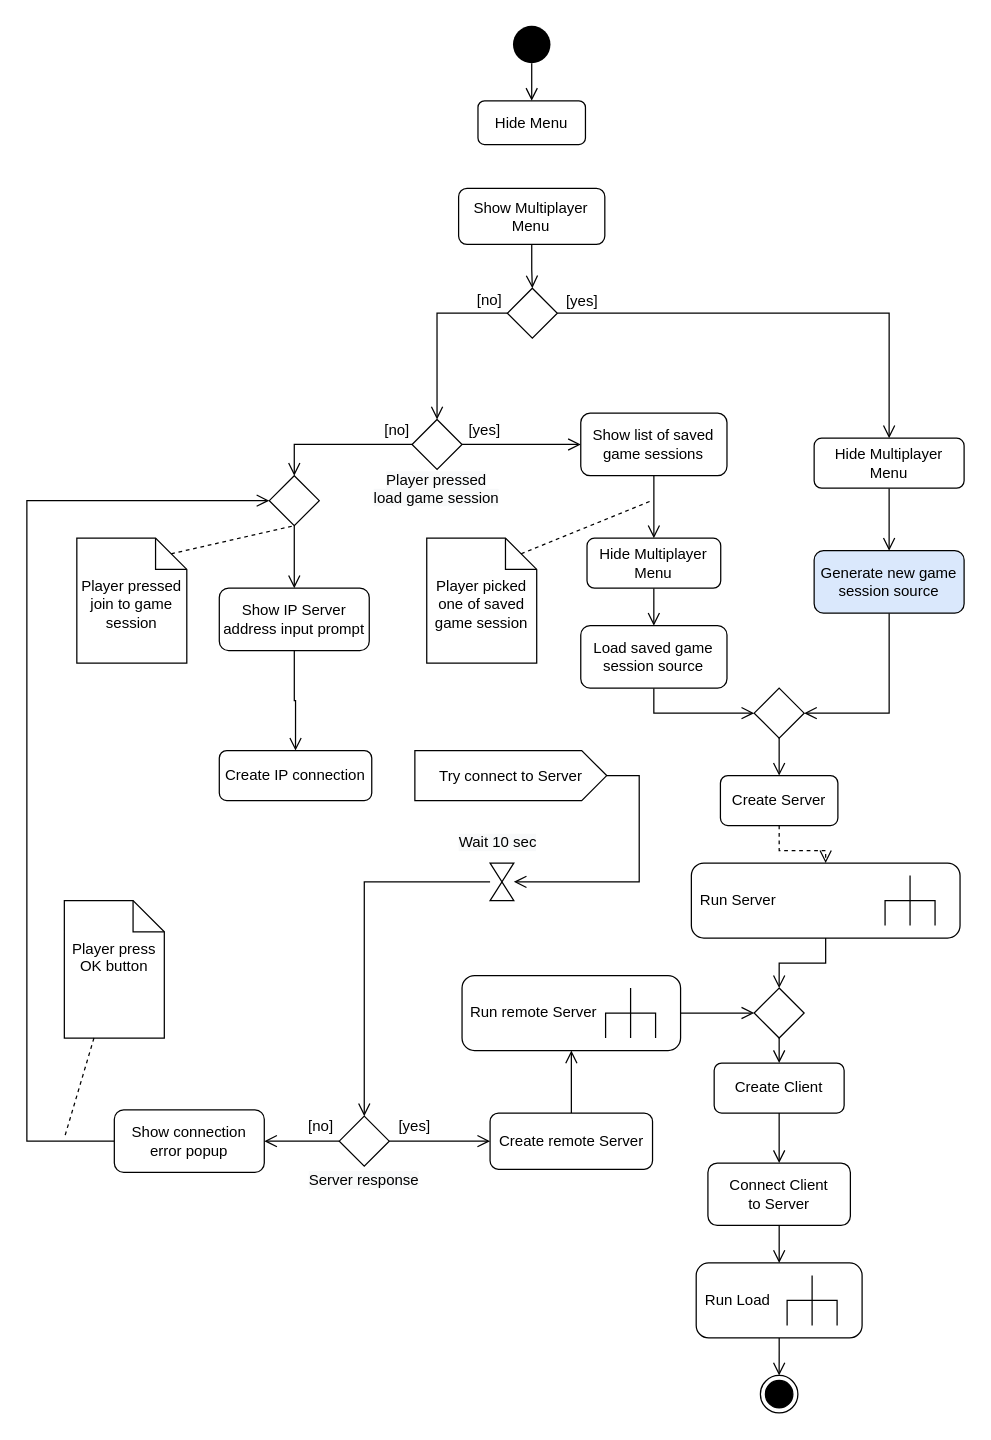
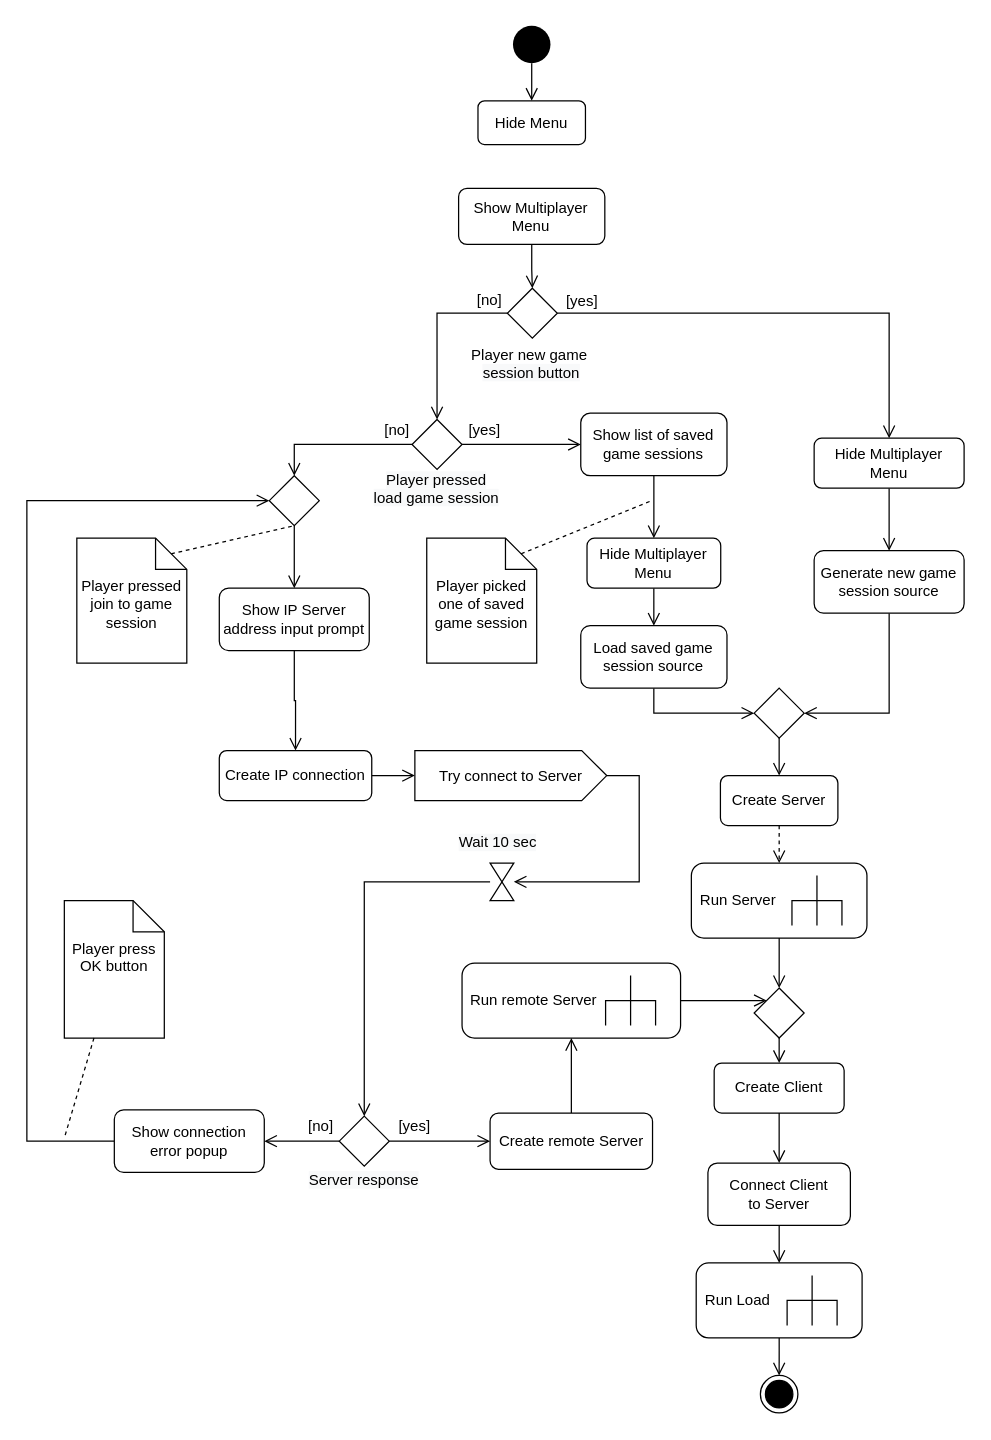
node "Player new game session button": added
node "Generate new game session source": fillcolor #dae8fc -> #ffffff
edge "Create IP connection" -> "Try connect to Server": added
node "Run Server": size 269x75 -> 176x75
node "Run remote Server": moved (571, 1013) -> (571, 1001)
